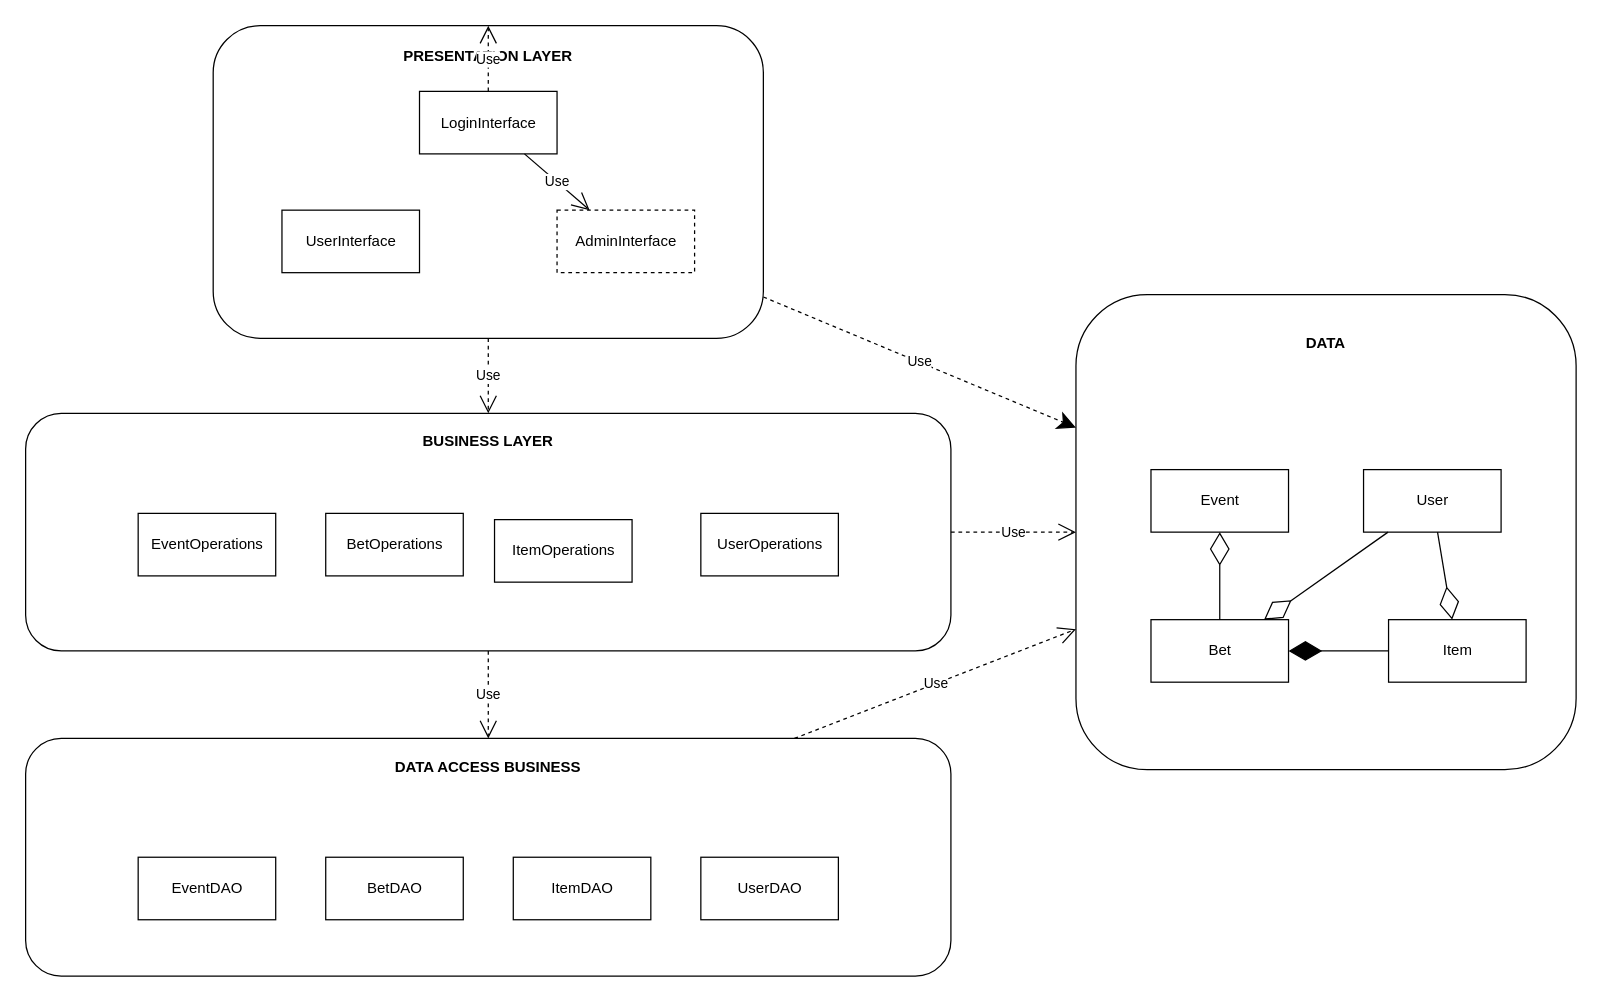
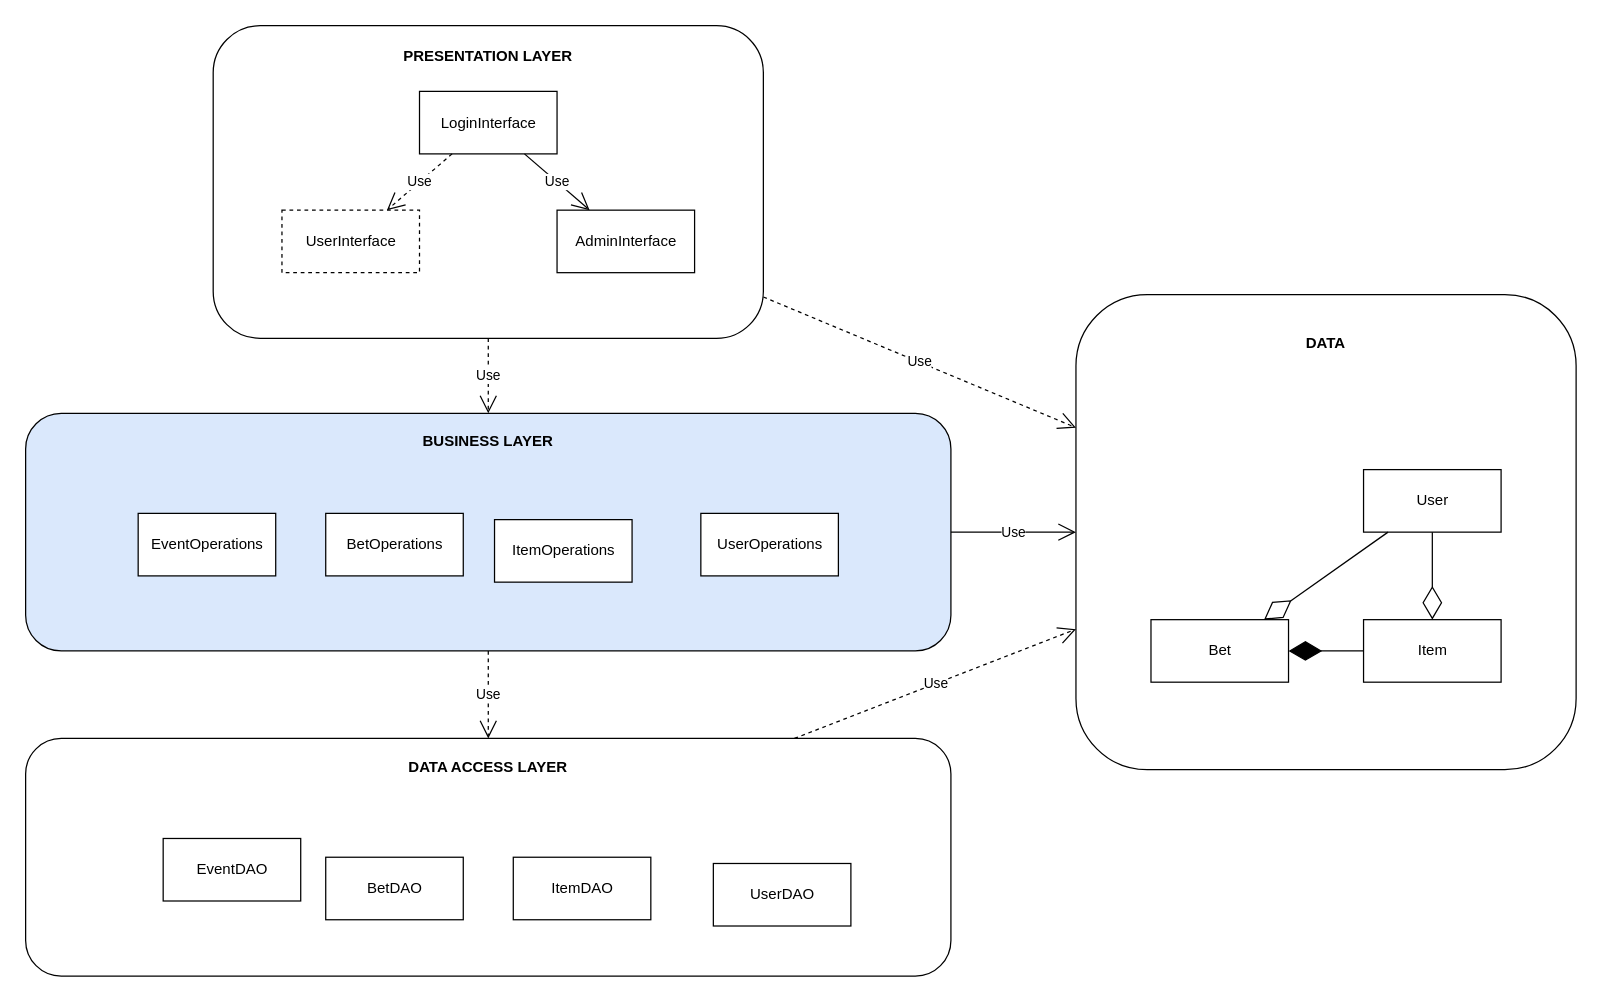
edge "LoginInterface" -> "PRESENTATION LAYER": now "LoginInterface" -> "UserInterface"
node "UserInterface": style solid -> dashed
node "AdminInterface": style dashed -> solid
edge "PRESENTATION LAYER" -> "DATA": arrowhead classic -> open
node "Event": removed
node "BUSINESS LAYER": fillcolor #ffffff -> #dae8fc
edge "BUSINESS LAYER" -> "DATA": style dashed -> solid
edge "Bet" -> "Event": removed
node "Item": moved (1457, 651) -> (1432, 651)
node "DATA ACCESS BUSINESS": label "DATA ACCESS BUSINESS" -> "DATA ACCESS LAYER"
node "EventDAO": moved (207, 888) -> (232, 869)
node "UserDAO": moved (769, 888) -> (782, 894)
